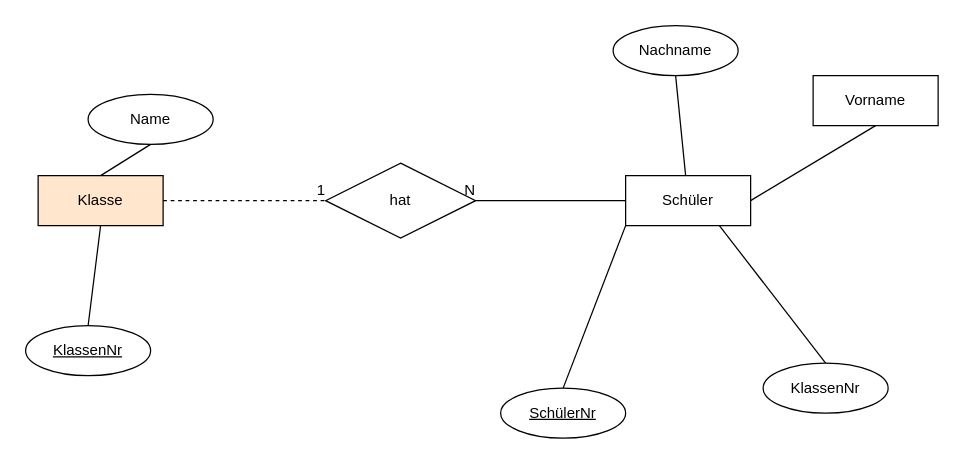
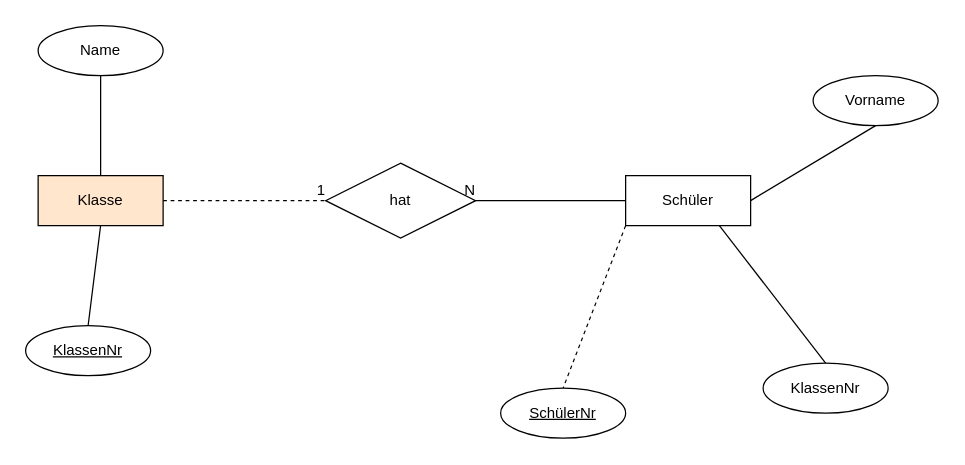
node "Nachname": removed
node "Vorname": shape rectangle -> ellipse
node "Name": moved (151, 119) -> (101, 51)
edge "Nachname" -- "Schüler": removed
edge "Schüler" -- "SchülerNr": style solid -> dashed
